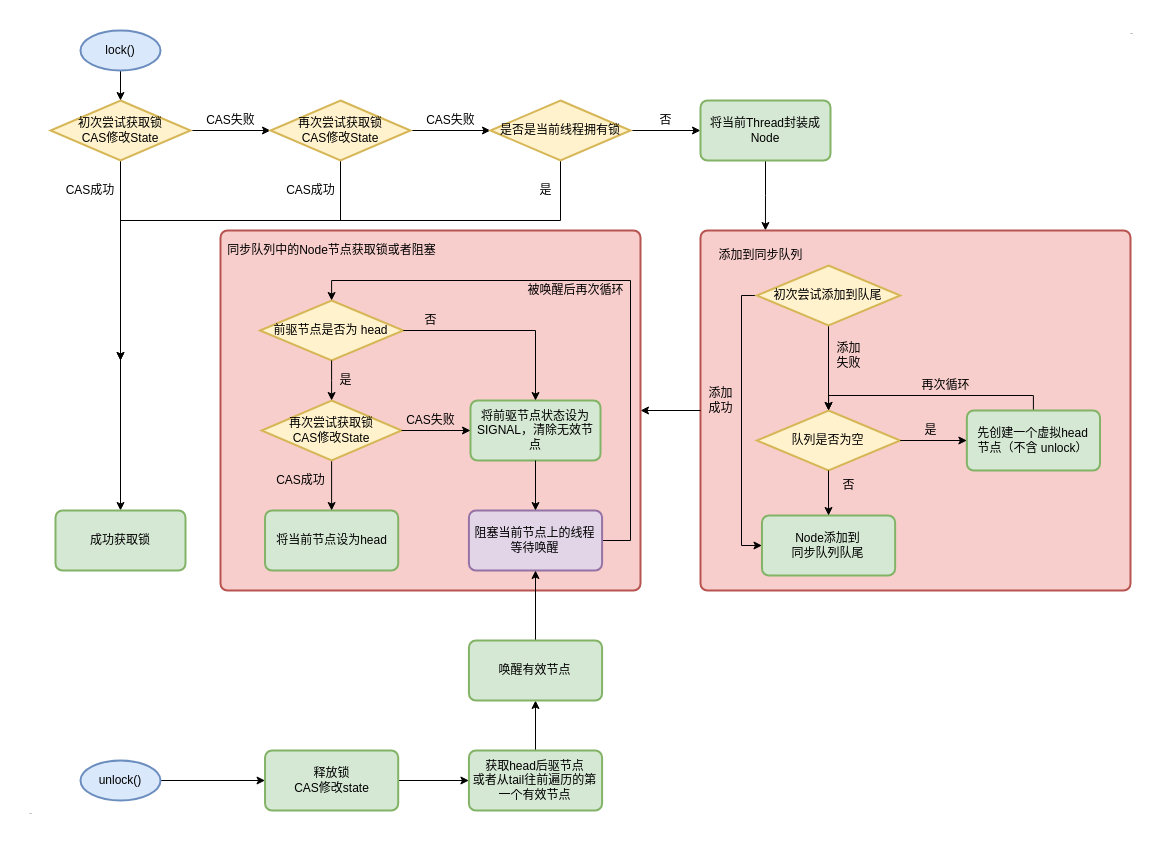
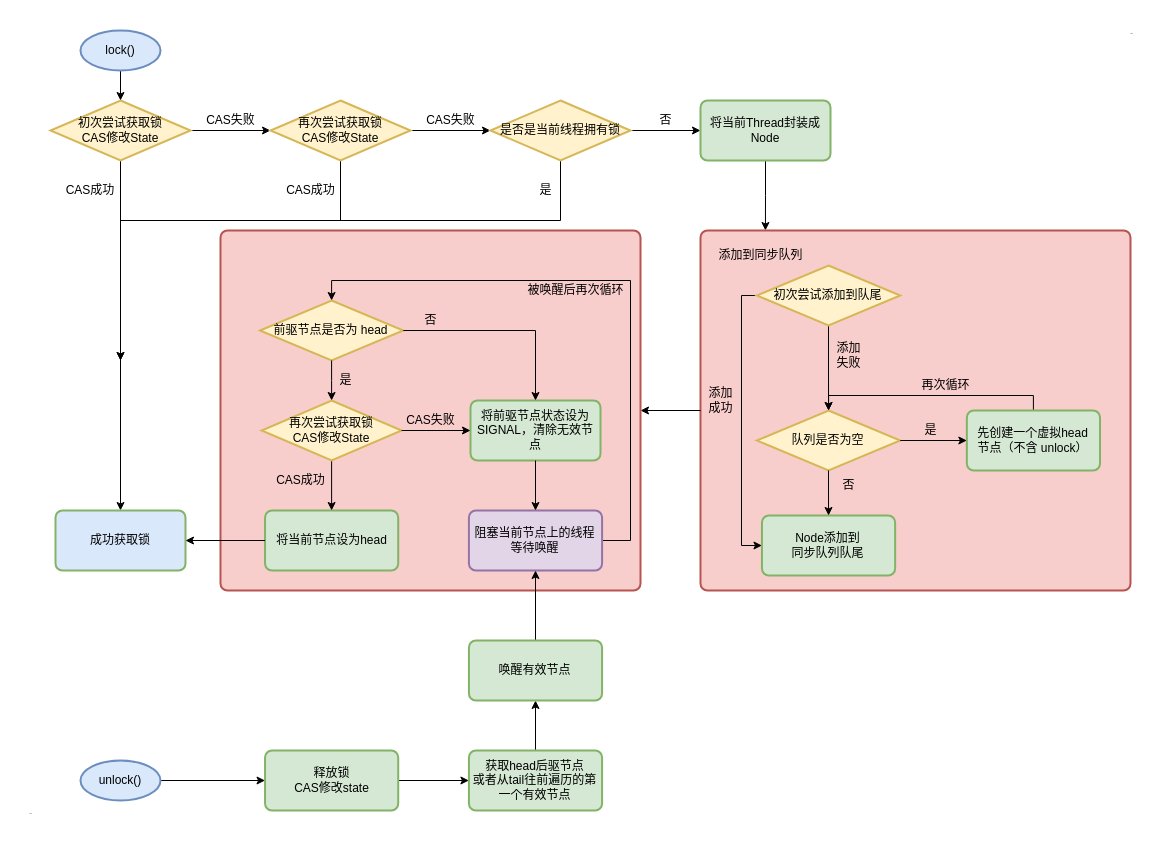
node "同步队列中的Node节点获取锁或者阻塞": removed
node "成功获取锁": fillcolor #d5e8d4 -> #dae8fc
edge "将当前节点设为head" -> "成功获取锁": added
